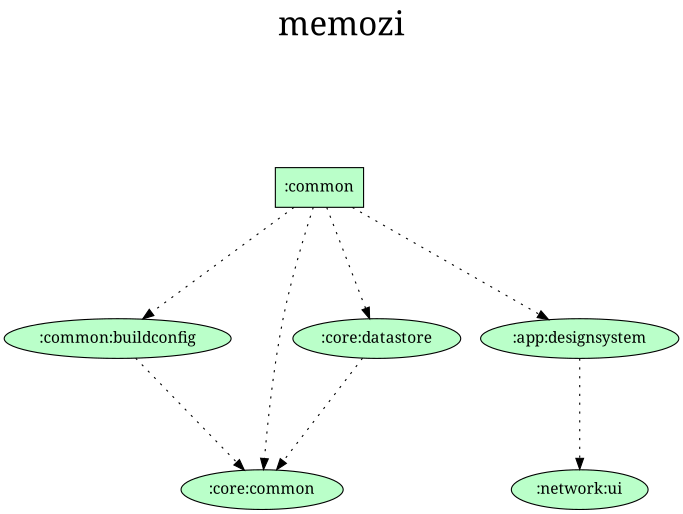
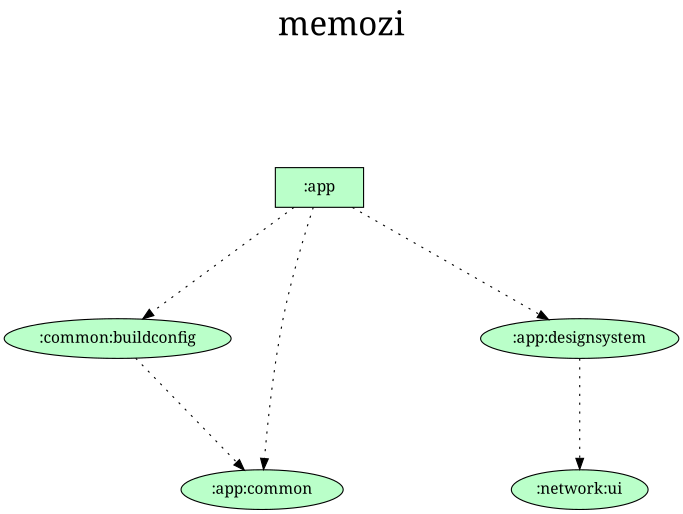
node ":common": label ":common" -> ":app"
node ":core:datastore": removed
node ":core:common": label ":core:common" -> ":app:common"
